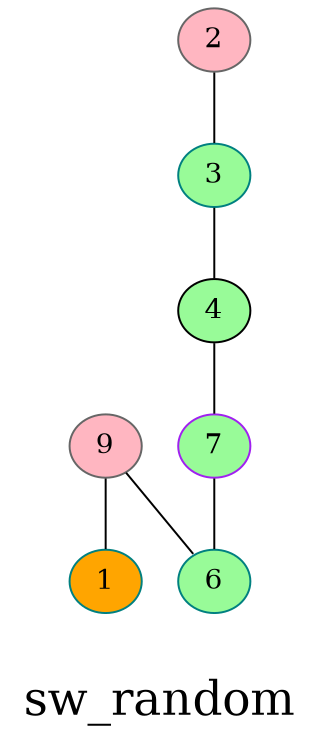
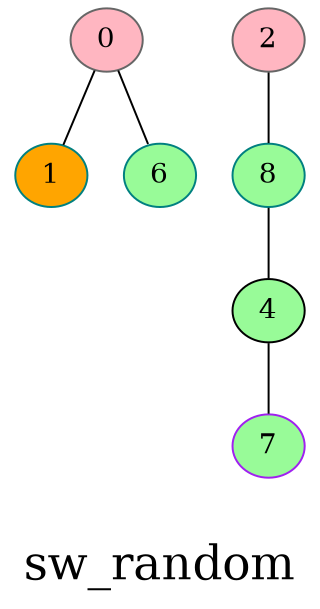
node "3": label "3" -> "8"
node "9": label "9" -> "0"
edge "7" -- "6": removed
